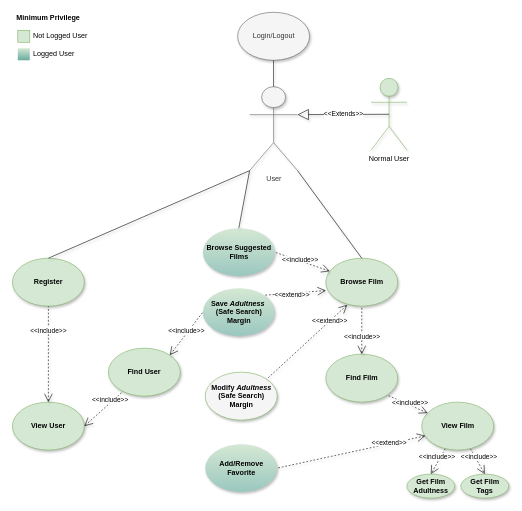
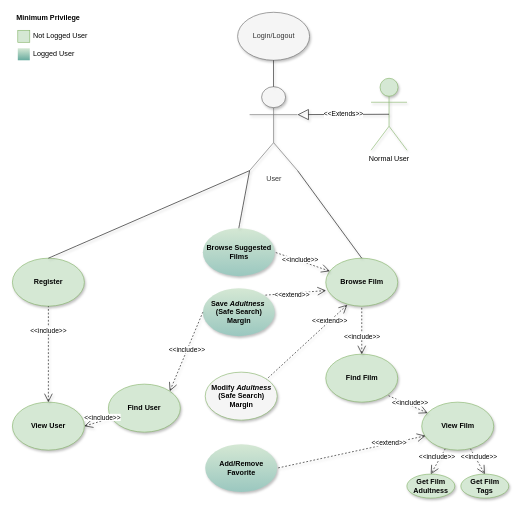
node "Find User": moved (144, 372) -> (144, 408)
